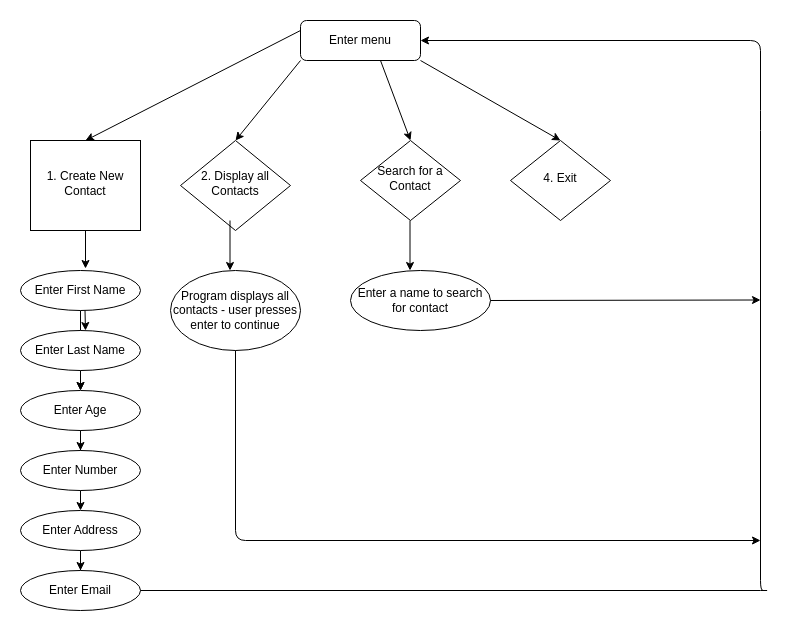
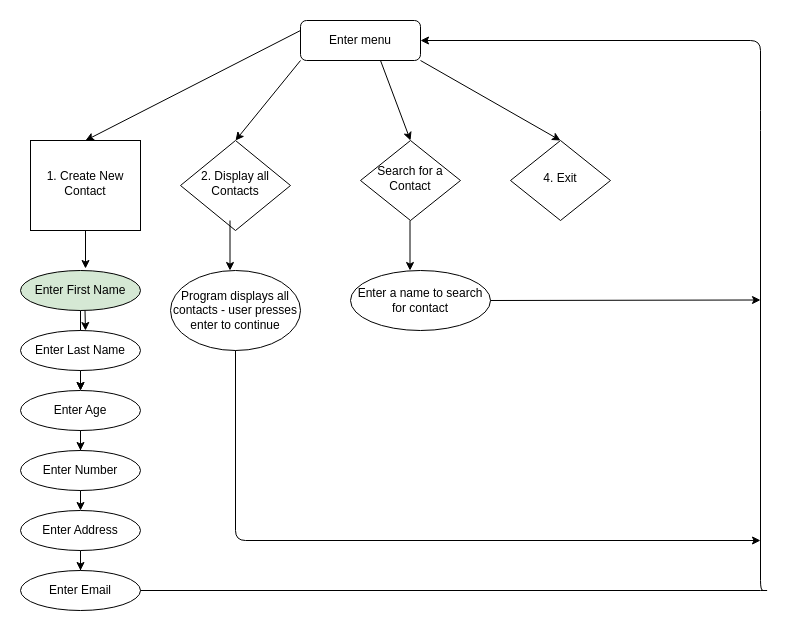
node "Enter First Name": fillcolor #ffffff -> #d5e8d4
